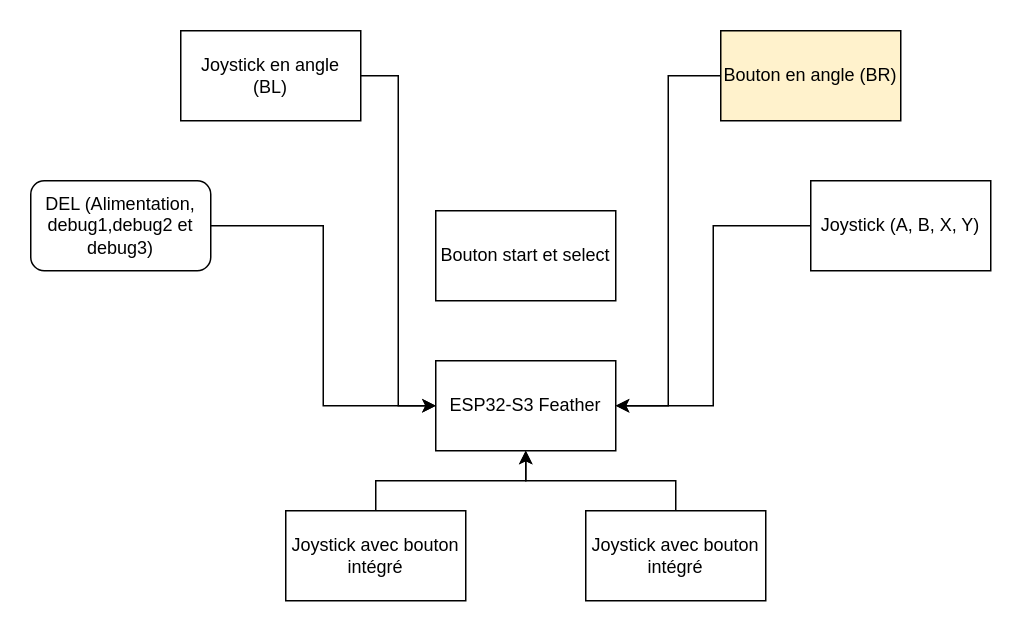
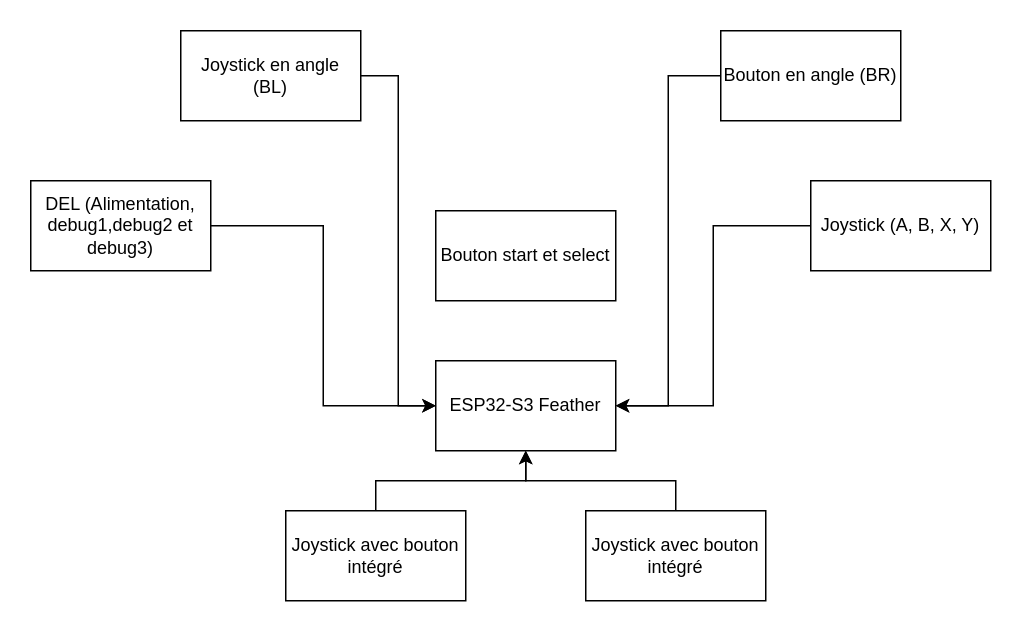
node "Bouton en angle (BR)": fillcolor #fff2cc -> #ffffff
node "DEL (Alimentation, debug1,debug2 et debug3)": shape rounded rectangle -> rectangle
